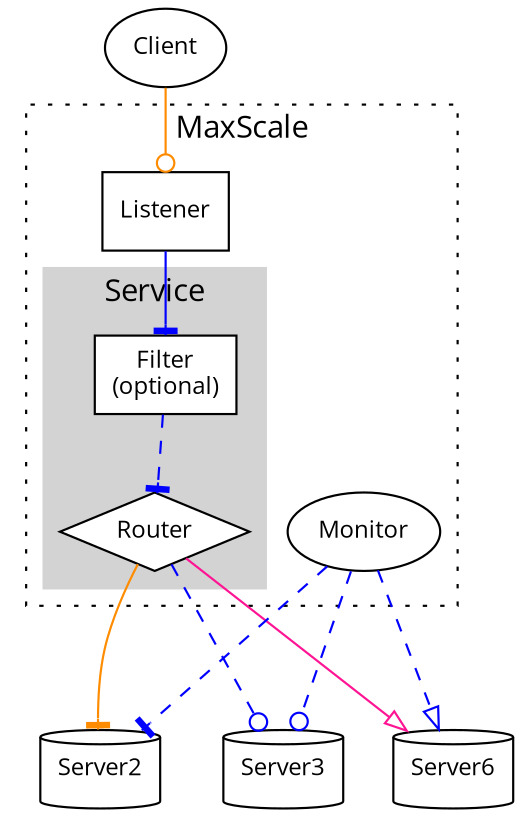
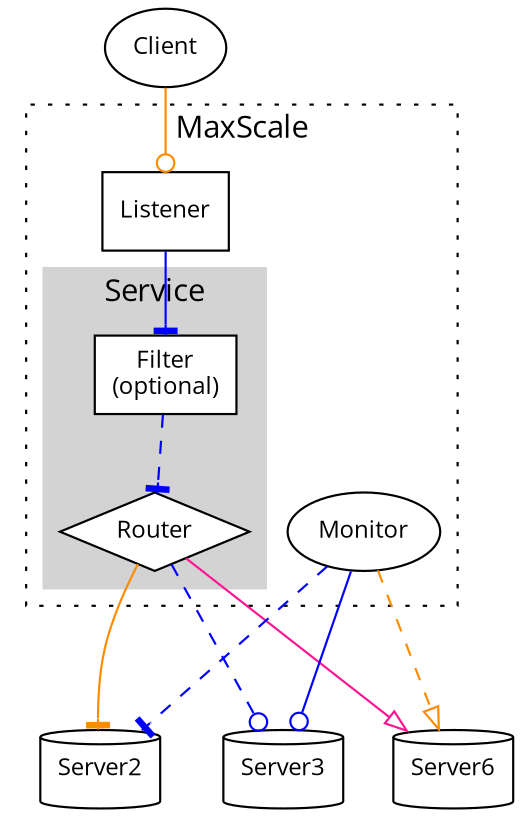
edge "Monitor" -> "Server6": color blue -> darkorange
edge "Monitor" -> "Server3": style dashed -> solid
